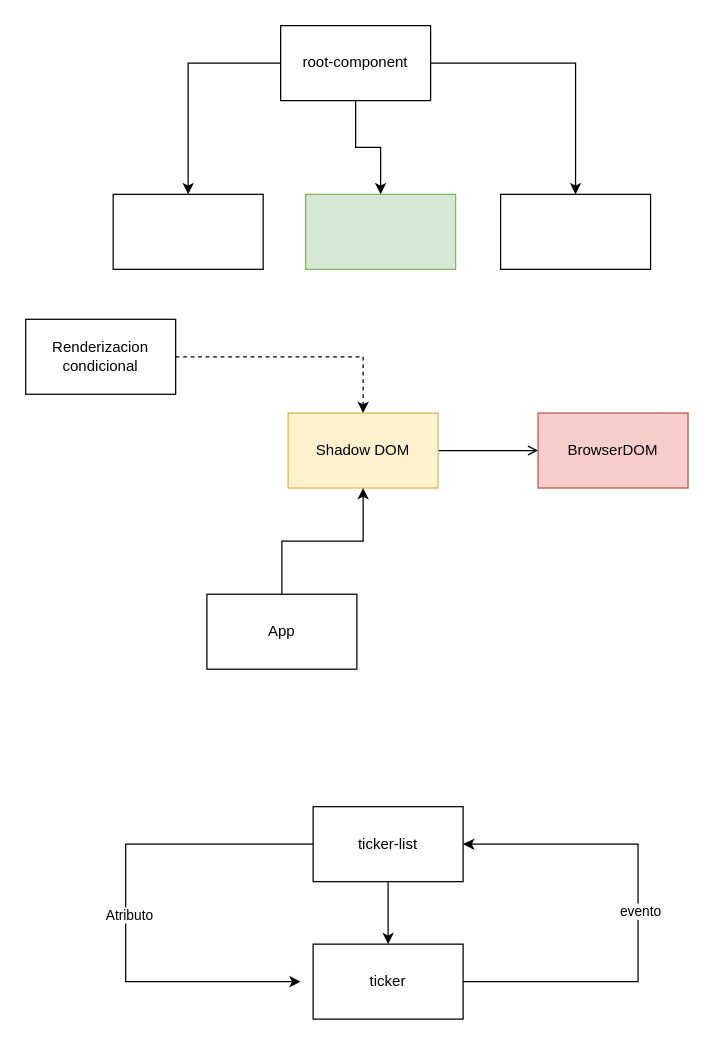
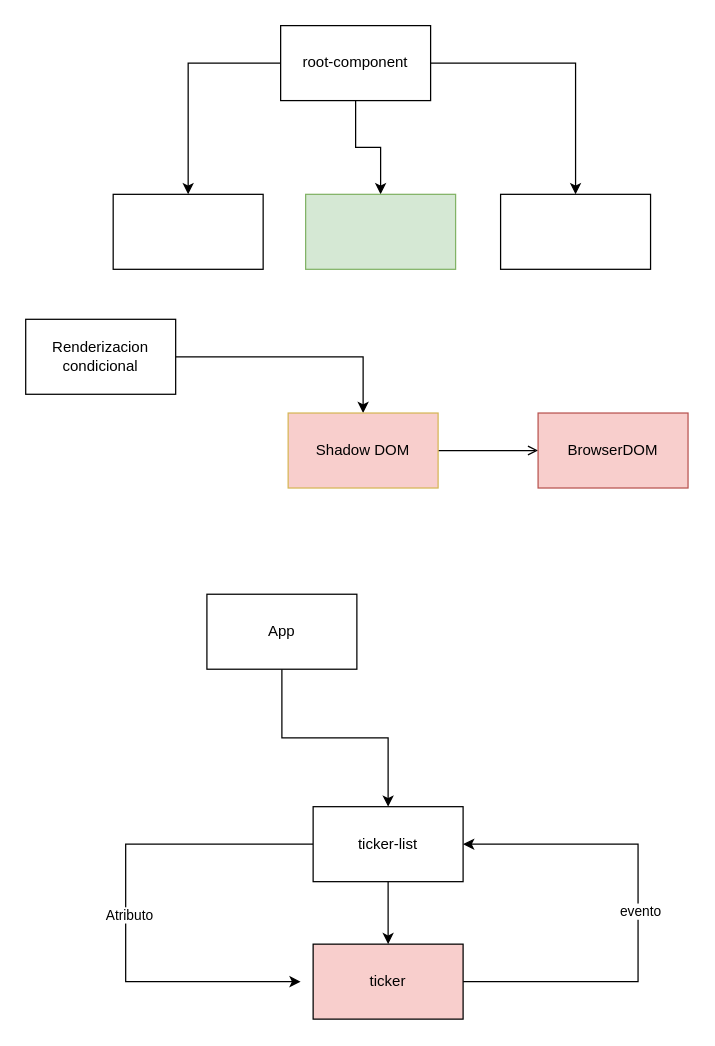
edge "Renderizacion condicional" -> "Shadow DOM": style dashed -> solid
node "Shadow DOM": fillcolor #fff2cc -> #f8cecc
edge "App" -> "Shadow DOM": now "App" -> "ticker-list"
node "ticker": fillcolor #ffffff -> #f8cecc
